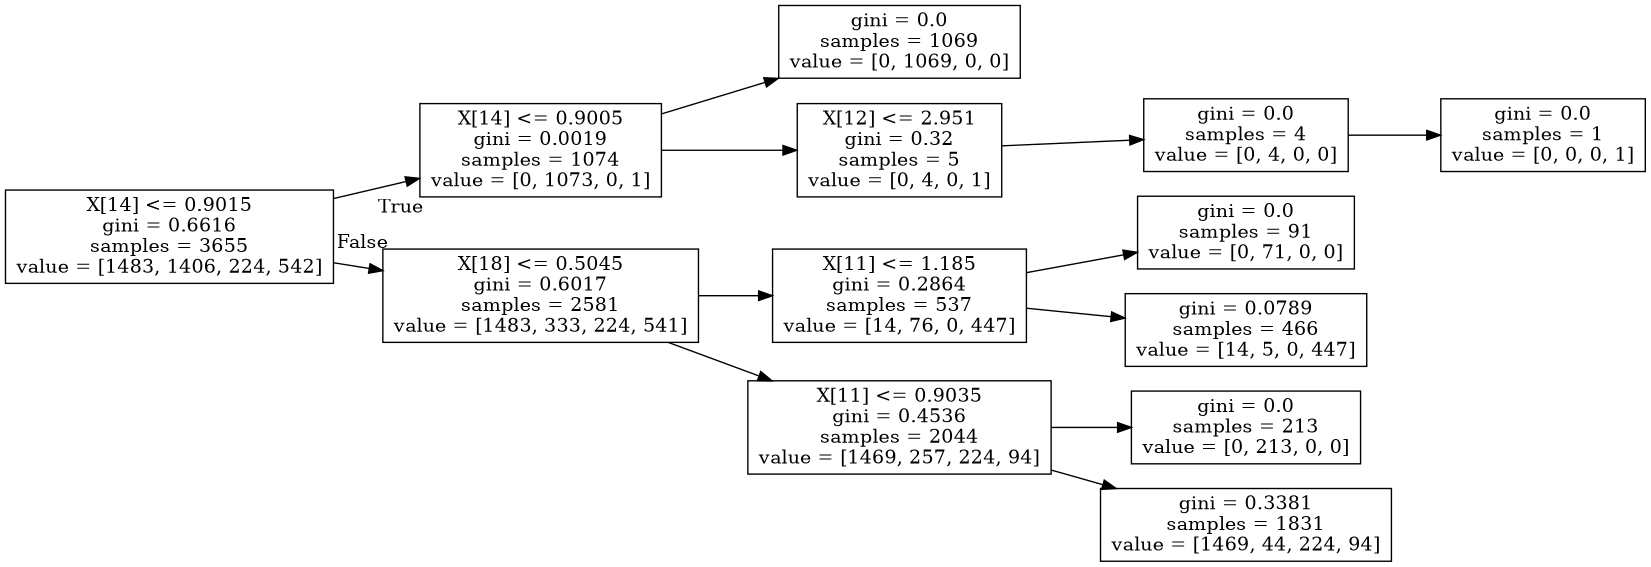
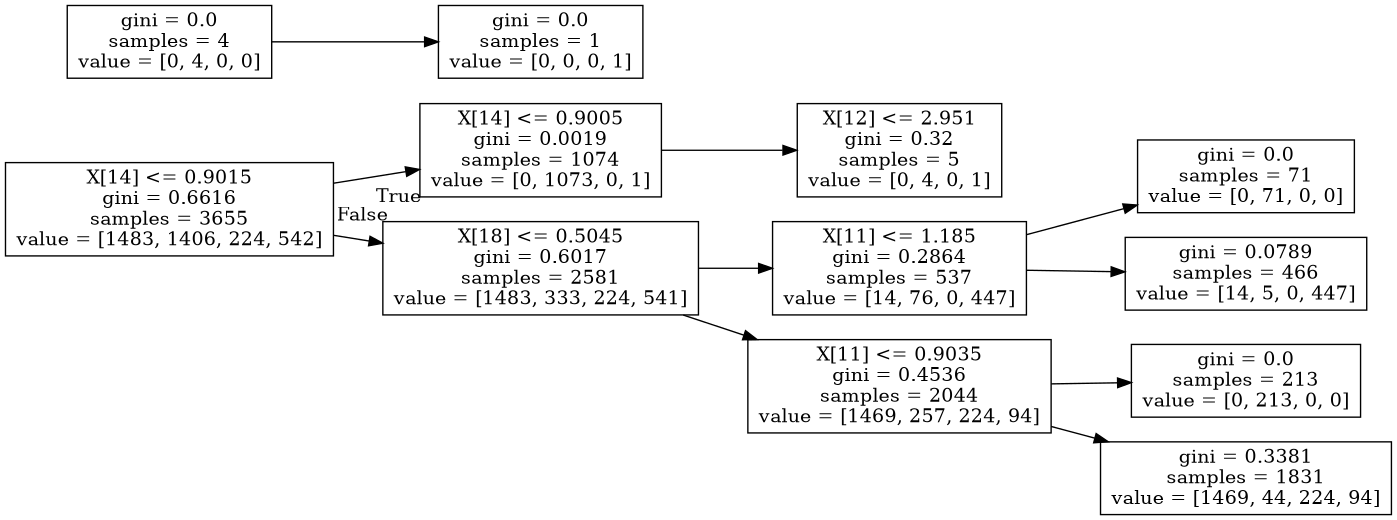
node "gini = 0.0 samples = 1069 value = [0, 1069, 0, 0]": removed
edge "X[12] <= 2.951 gini = 0.32 samples = 5 value = [0, 4, 0, 1]" -> "gini = 0.0 samples = 4 value = [0, 4, 0, 0]": removed
node "gini = 0.0 samples = 91 value = [0, 71, 0, 0]": label "gini = 0.0 samples = 91 value = [0, 71, 0, 0]" -> "gini = 0.0 samples = 71 value = [0, 71, 0, 0]"
